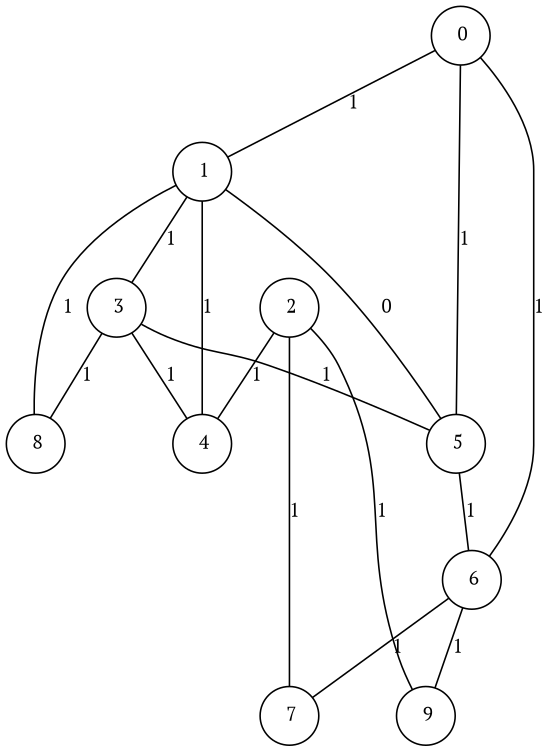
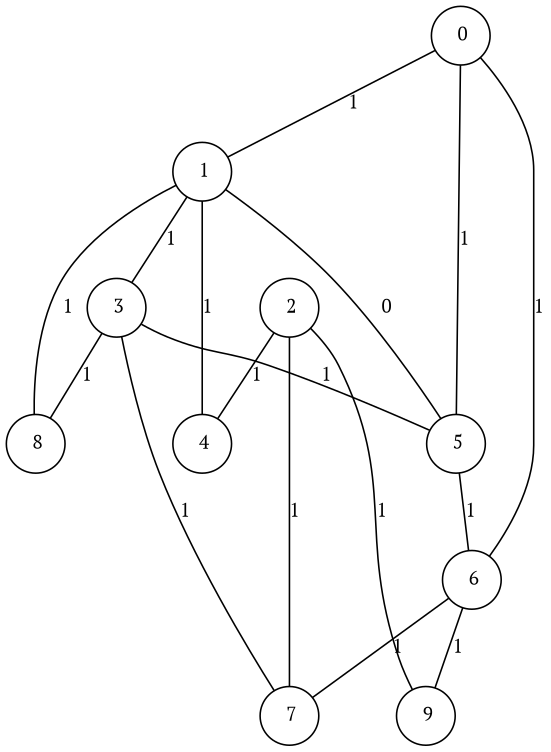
edge "3" -- "4": now "3" -- "7"
